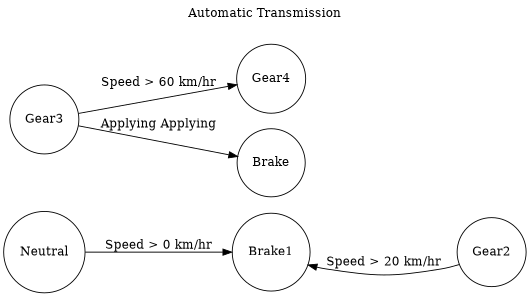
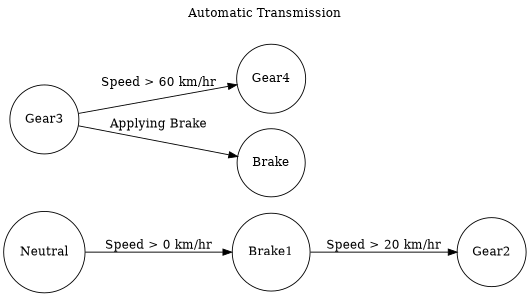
edge "Gear3" -> "Brake": label "Applying Applying" -> "Applying Brake"
edge "Gear2" -> "Brake1": reversed
